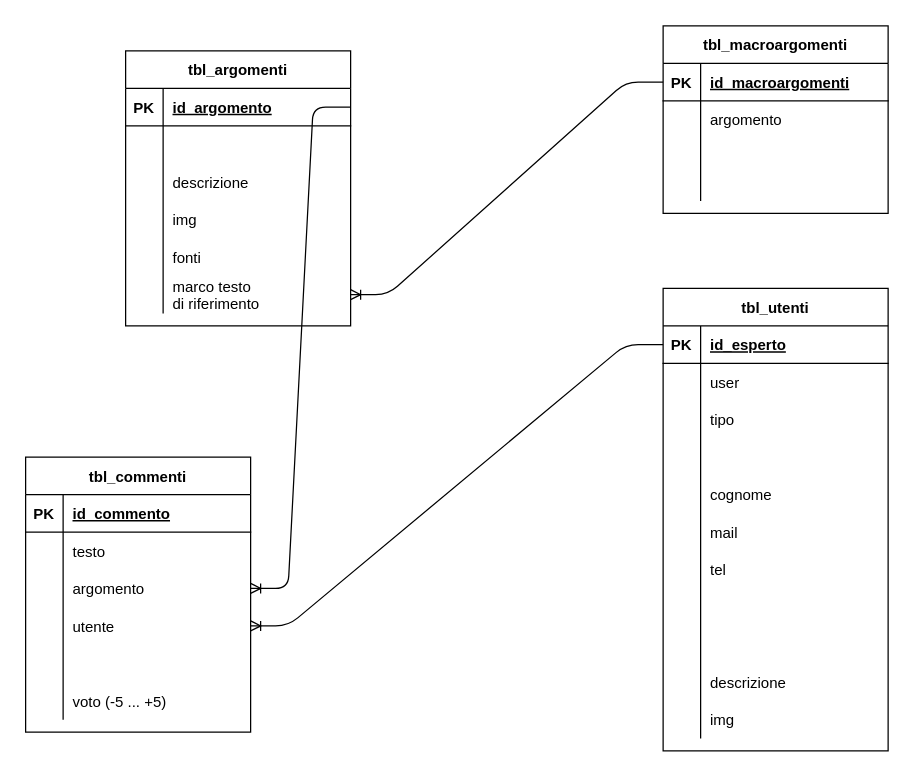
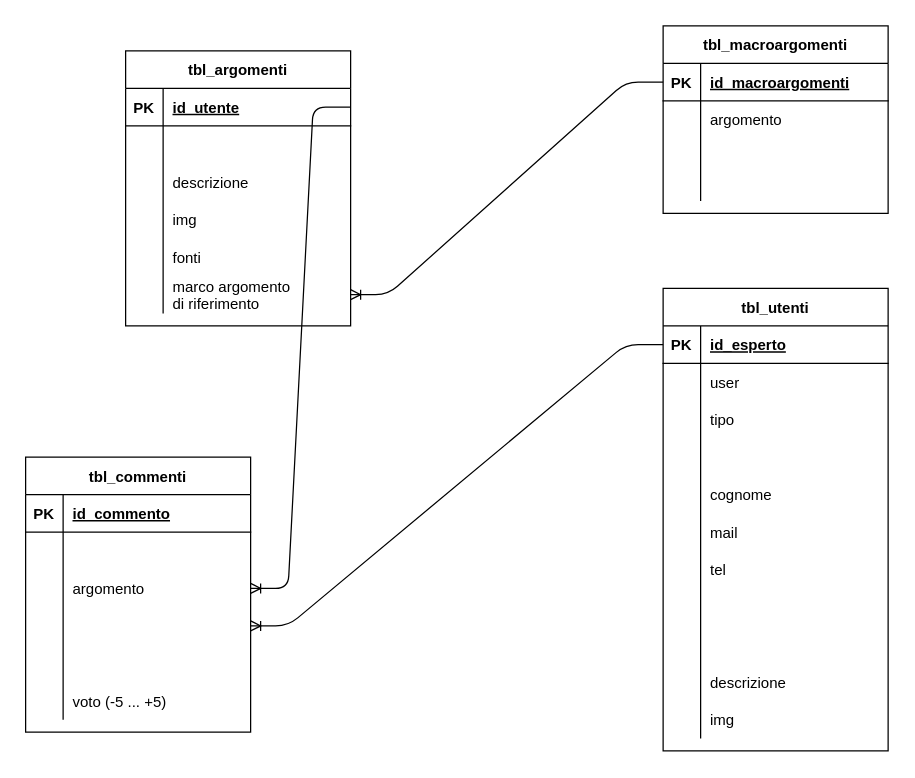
node "id_argomento": label "id_argomento" -> "id_utente"
node "marco testo di riferimento": label "marco testo di riferimento" -> "marco argomento di riferimento"
node "testo": removed
node "utente": removed
